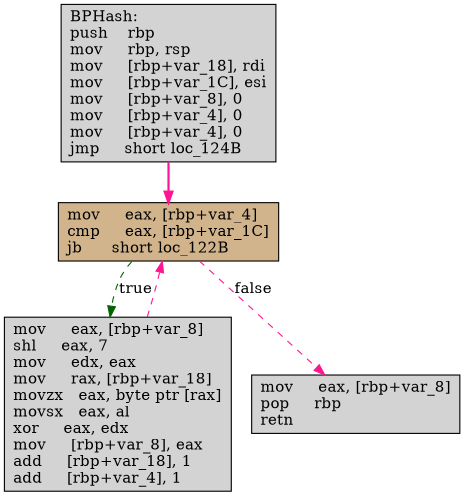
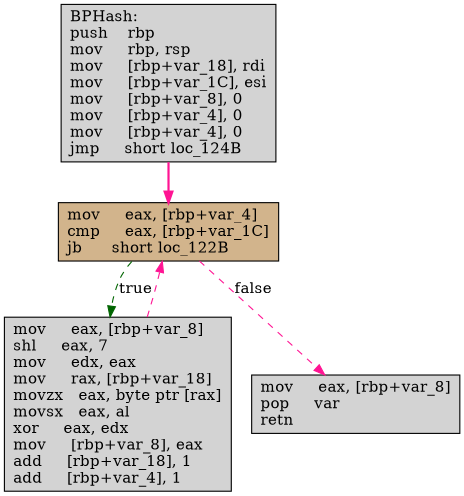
node "mov     eax, [rbp+var_8] pop     rbp retn": label "mov     eax, [rbp+var_8] pop     rbp retn" -> "mov     eax, [rbp+var_8] pop     var retn"
